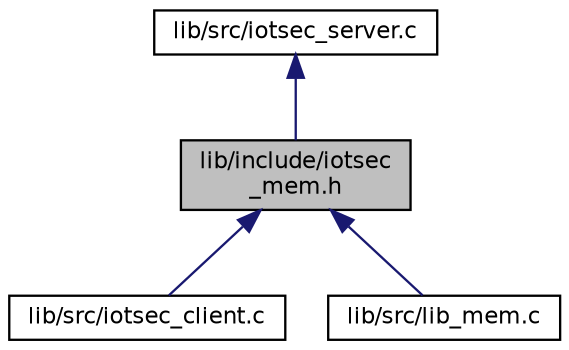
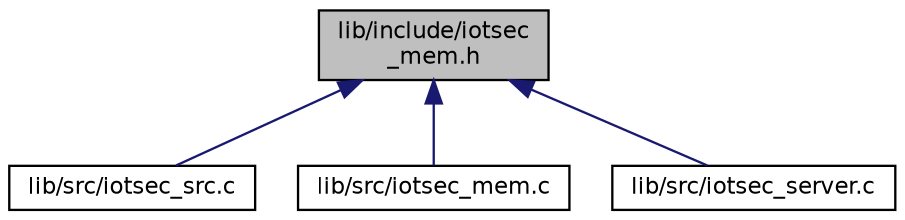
edge "lib/include/iotsec _mem.h" -> "lib/src/iotsec_server.c": reversed
node "lib/src/iotsec_client.c": label "lib/src/iotsec_client.c" -> "lib/src/iotsec_src.c"
node "lib/src/lib_mem.c": label "lib/src/lib_mem.c" -> "lib/src/iotsec_mem.c"
